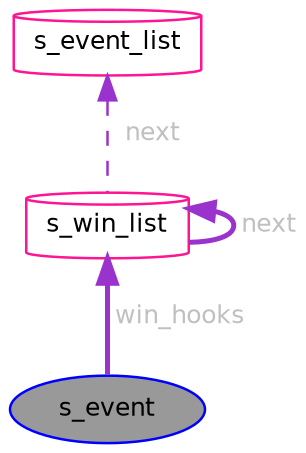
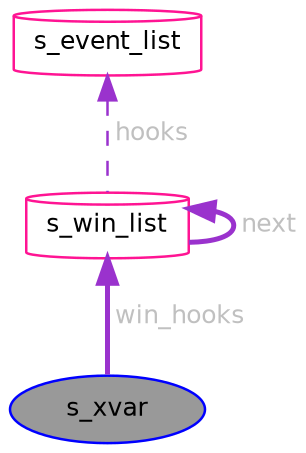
edge "s_win_list" -> "s_event_list": label " next" -> " hooks"
node "s_event": label "s_event" -> "s_xvar"
